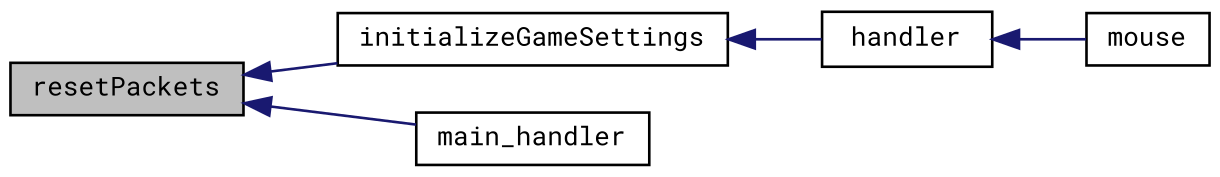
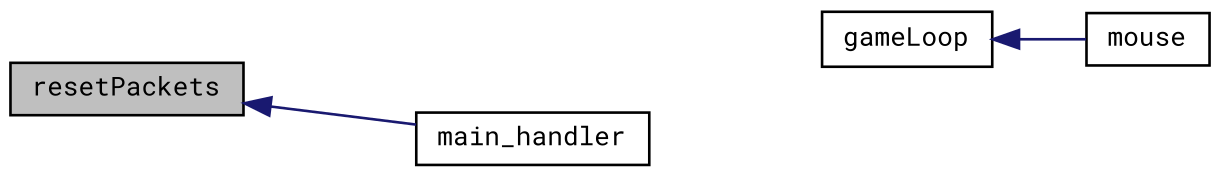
node "initializeGameSettings": removed
node "handler": label "handler" -> "gameLoop"
